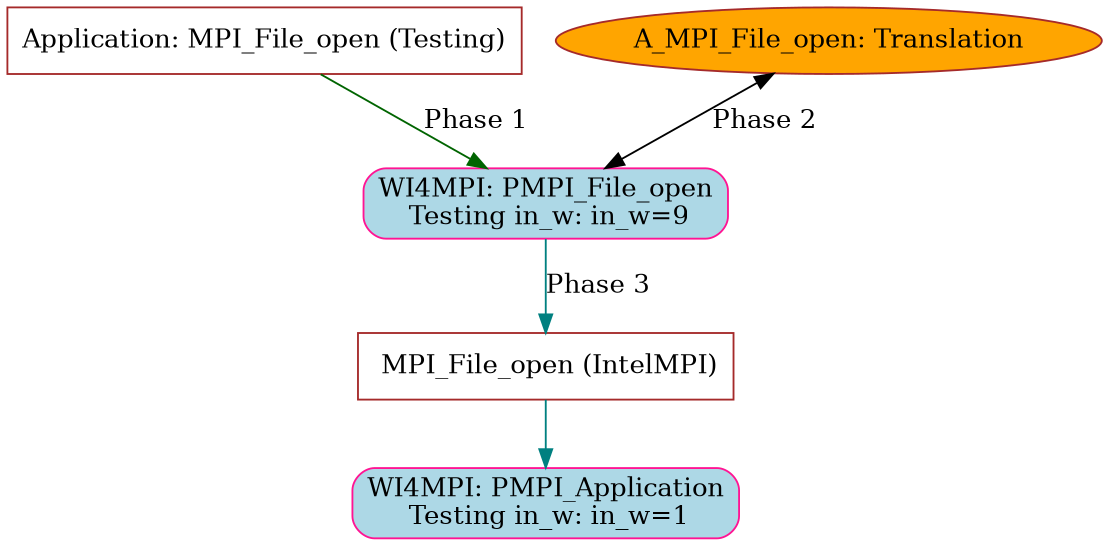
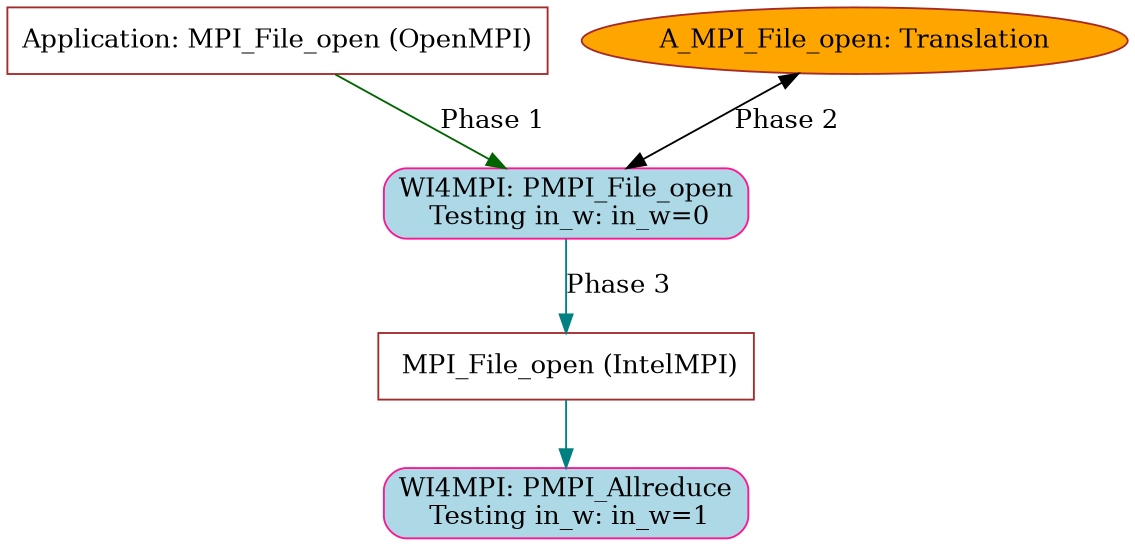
node "Application: MPI_File_open (Testing)": label "Application: MPI_File_open (Testing)" -> "Application: MPI_File_open (OpenMPI)"
node "WI4MPI: PMPI_File_open Testing in_w: in_w=9": label "WI4MPI: PMPI_File_open Testing in_w: in_w=9" -> "WI4MPI: PMPI_File_open Testing in_w: in_w=0"
node "WI4MPI: PMPI_Application Testing in_w: in_w=1": label "WI4MPI: PMPI_Application Testing in_w: in_w=1" -> "WI4MPI: PMPI_Allreduce Testing in_w: in_w=1"
